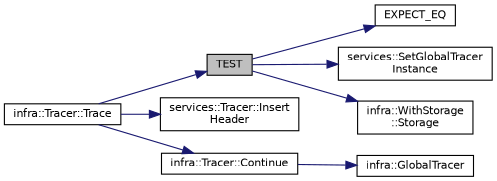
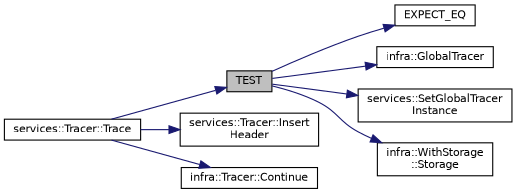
node "infra::Tracer::Trace": label "infra::Tracer::Trace" -> "services::Tracer::Trace"
edge "infra::Tracer::Continue" -> "infra::GlobalTracer": now "TEST" -> "infra::GlobalTracer"
